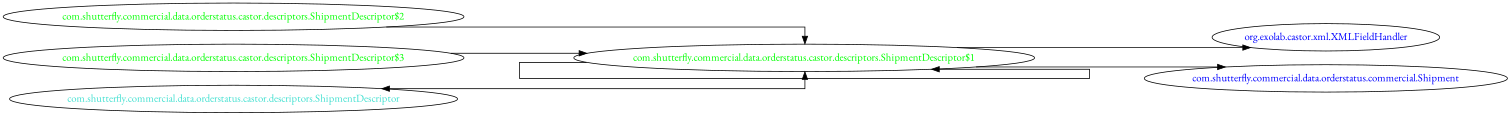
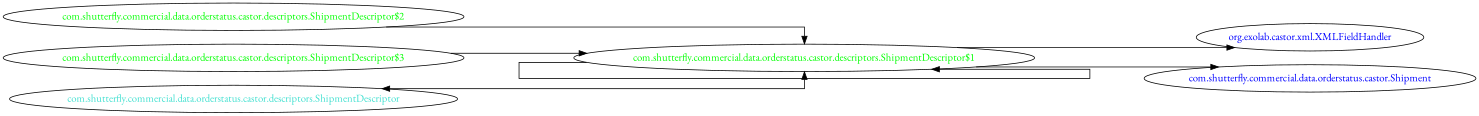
node "com.shutterfly.commercial.data.orderstatus.commercial.Shipment": label "com.shutterfly.commercial.data.orderstatus.commercial.Shipment" -> "com.shutterfly.commercial.data.orderstatus.castor.Shipment"
